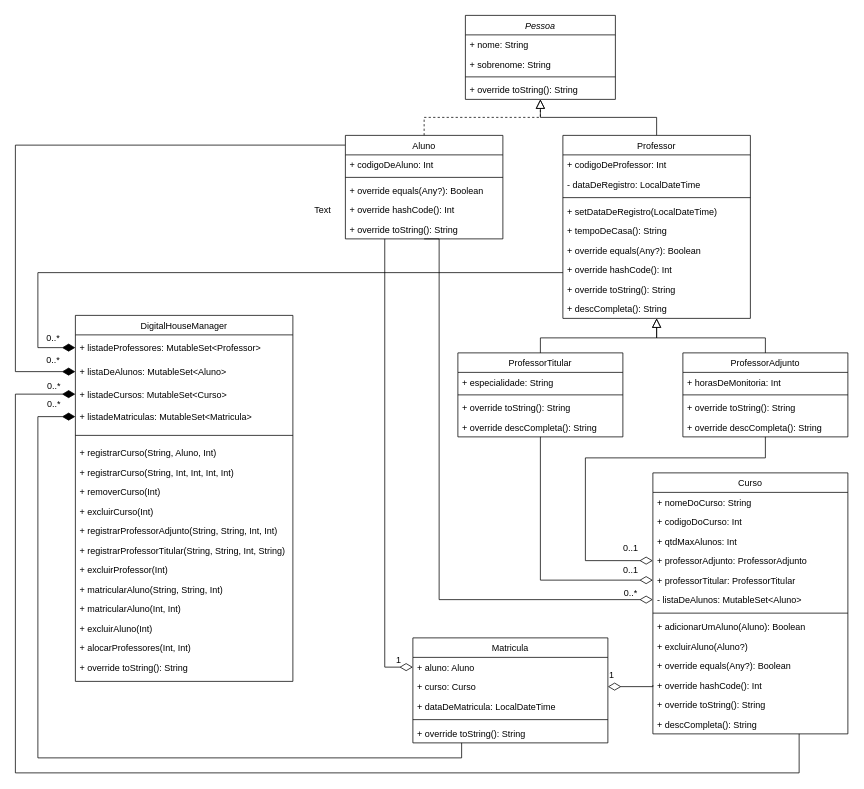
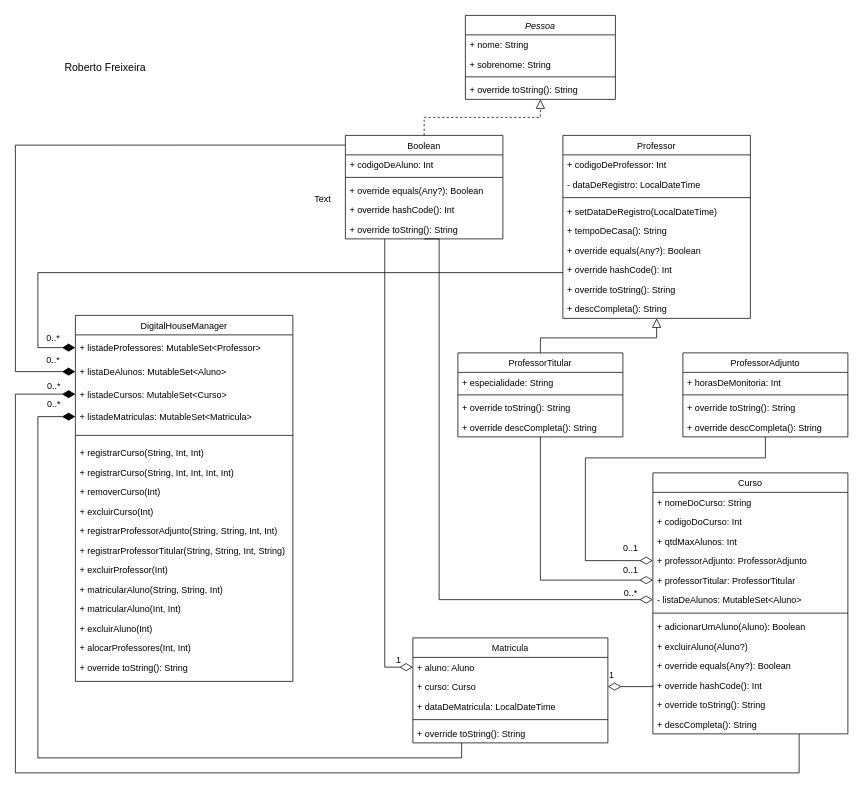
node "Roberto Freixeira": added
edge "Professor" -> "Pessoa": removed
node "Aluno": label "Aluno" -> "Boolean"
node "Text": moved (323, 210) -> (323, 199)
edge "ProfessorAdjunto" -> "Professor": removed
node "+ registrarCurso(String, Aluno, Int)": label "+ registrarCurso(String, Aluno, Int)" -> "+ registrarCurso(String, Int, Int)"
